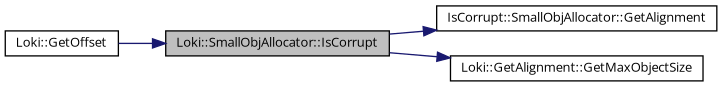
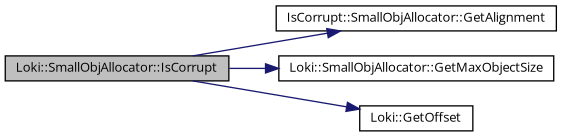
edge "Loki::GetOffset" -> "Loki::SmallObjAllocator::IsCorrupt": reversed
node "Loki::GetAlignment::GetMaxObjectSize": label "Loki::GetAlignment::GetMaxObjectSize" -> "Loki::SmallObjAllocator::GetMaxObjectSize"
